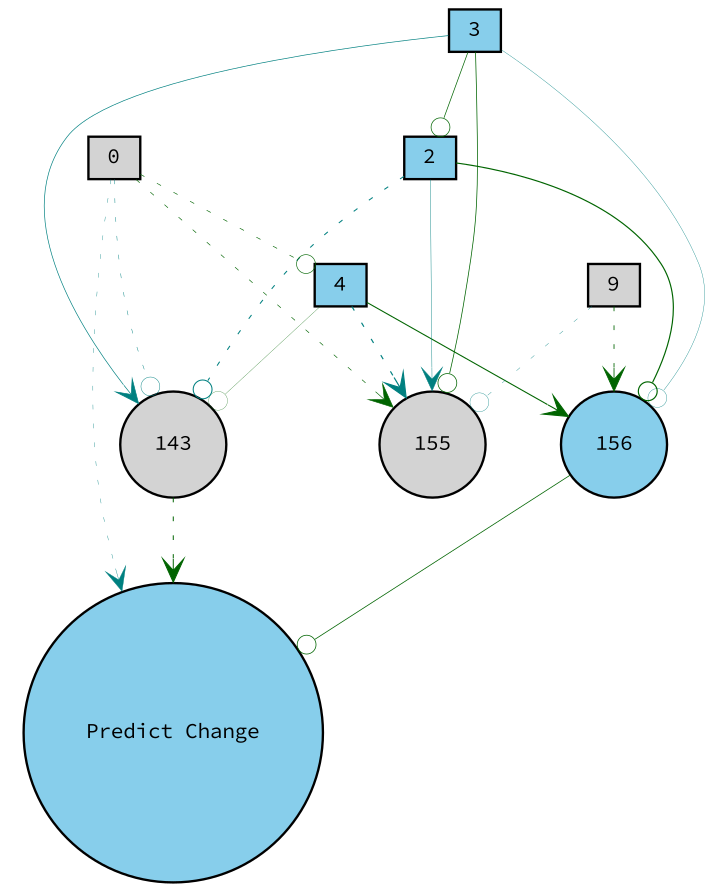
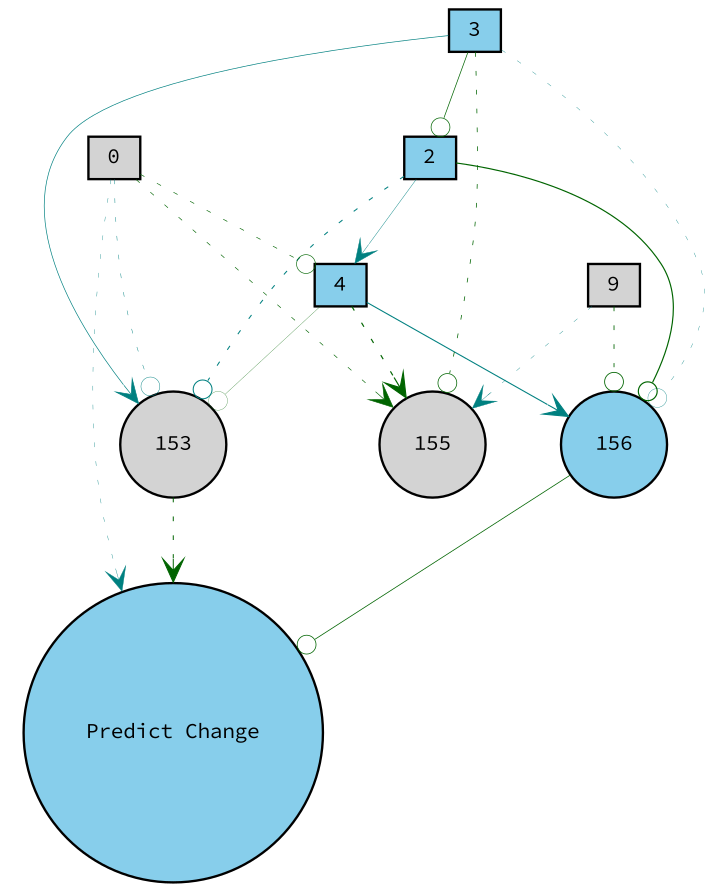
edge "3" -> "156": style solid -> dotted
edge "3" -> "155": style solid -> dotted
edge "2" -> "155": now "2" -> "4"
edge "9" -> "156": arrowhead vee -> odot
edge "4" -> "155": color teal -> darkgreen
edge "9" -> "155": arrowhead odot -> vee
edge "4" -> "156": color darkgreen -> teal
node "143": label "143" -> "153"
